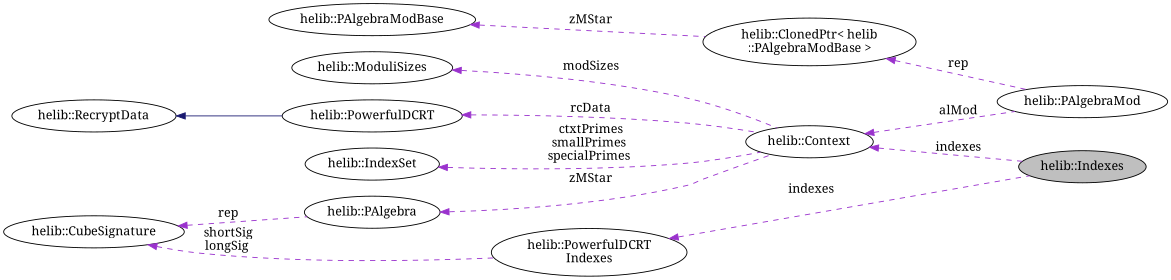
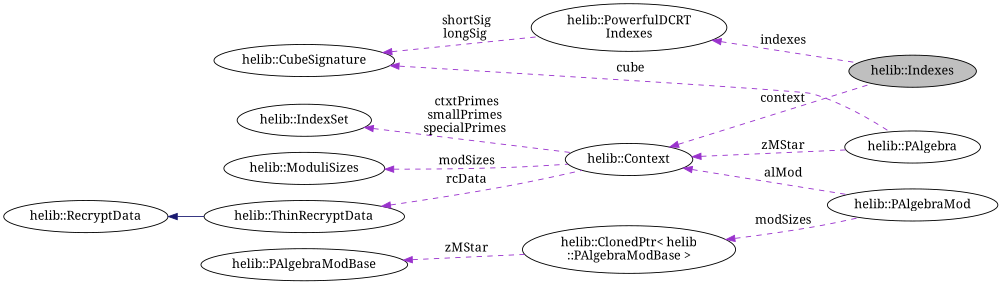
edge "helib::PAlgebraMod" -> "helib::ClonedPtr< helib ::PAlgebraModBase >": label " rep" -> " modSizes"
node "helib::PowerfulDCRT": label "helib::PowerfulDCRT" -> "helib::ThinRecryptData"
edge "helib::Indexes" -> "helib::Context": label " indexes" -> " context"
edge "helib::Context" -> "helib::PAlgebra": reversed
edge "helib::PAlgebra" -> "helib::CubeSignature": label " rep" -> " cube"
